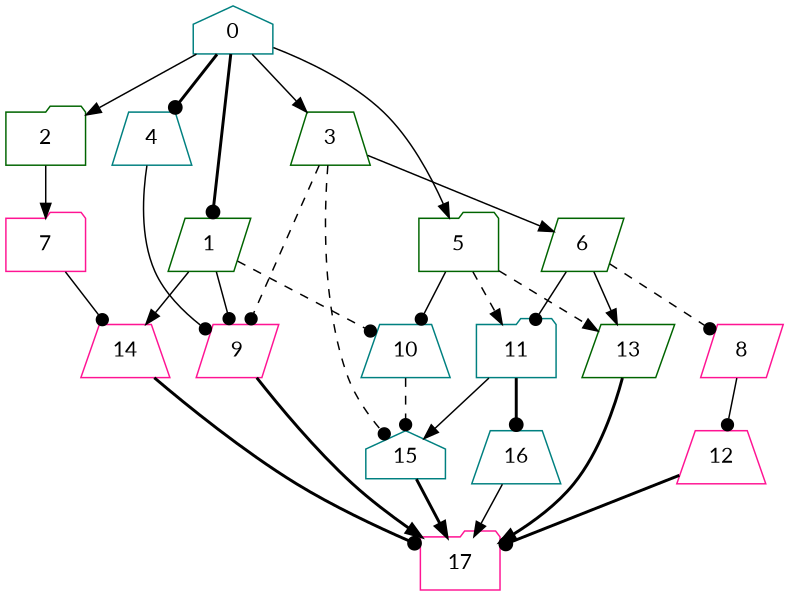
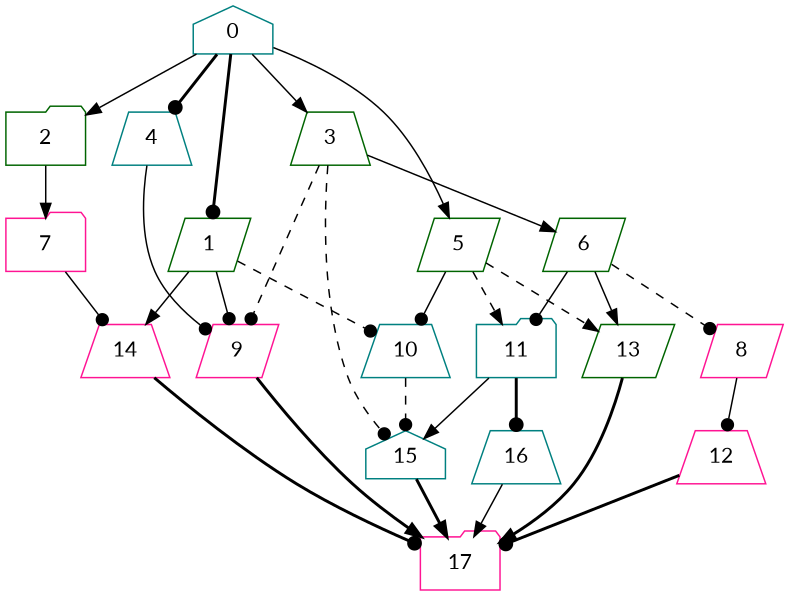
node "5": shape folder -> parallelogram
